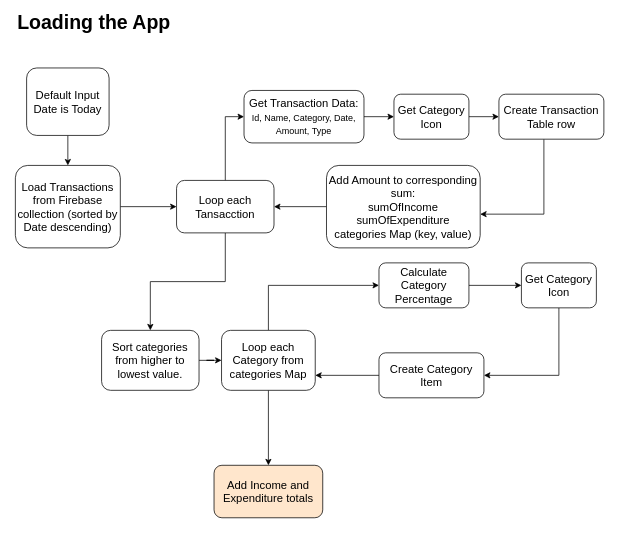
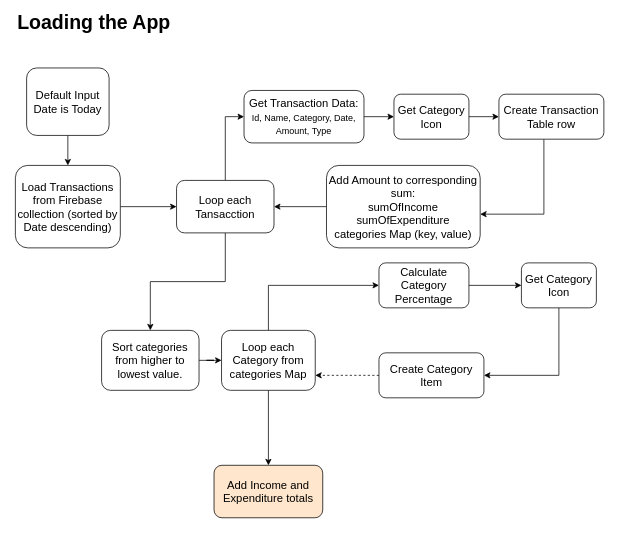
edge "Create Category Item" -> "Loop each Category from categories Map": style solid -> dashed
